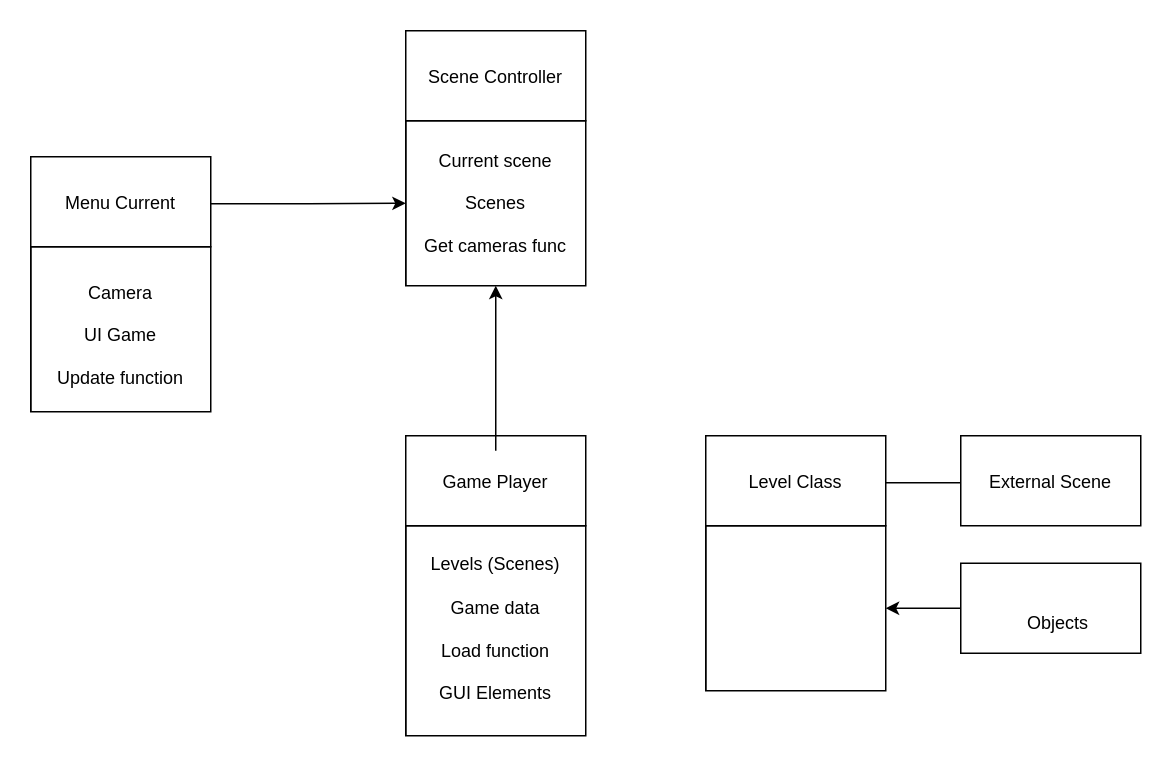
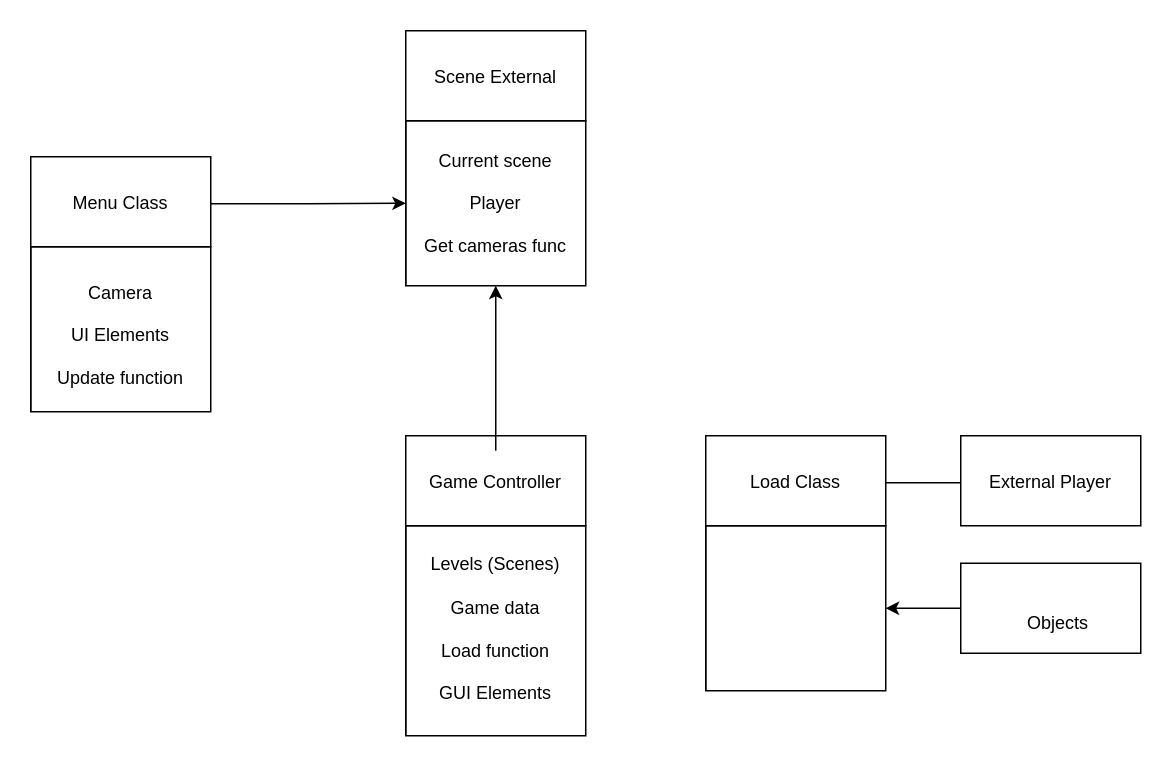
node "Scene Controller": label "Scene Controller" -> "Scene External"
node "Menu Current": label "Menu Current" -> "Menu Class"
node "Current scene Scenes Get cameras func": label "Current scene Scenes Get cameras func" -> "Current scene Player Get cameras func"
node "Camera UI Game Update function": label "Camera UI Game Update function" -> "Camera UI Elements Update function"
node "Game Player": label "Game Player" -> "Game Controller"
node "Level Class": label "Level Class" -> "Load Class"
node "External Scene": label "External Scene" -> "External Player"
